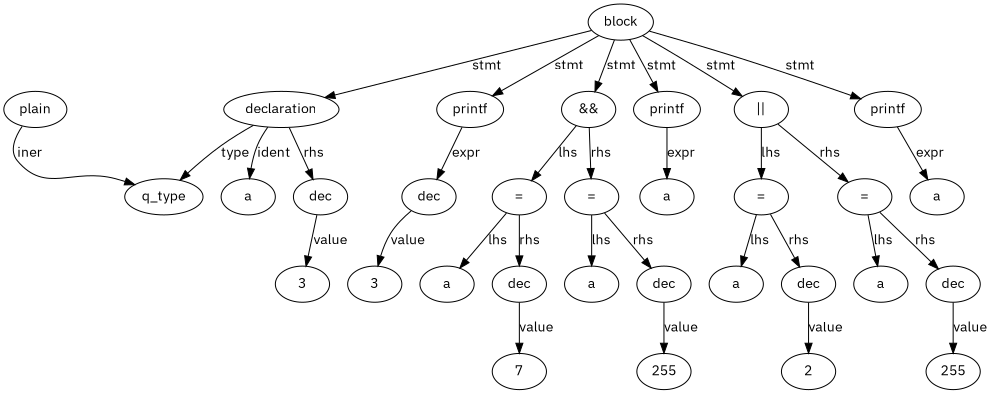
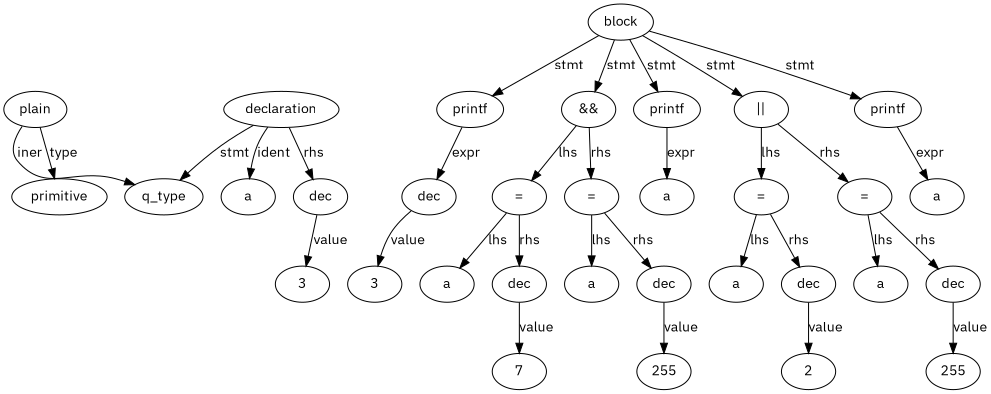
edge "block" -> "declaration": removed, label "stmt"
edge "declaration" -> "q_type": label "type" -> "stmt"
node "primitive": added
